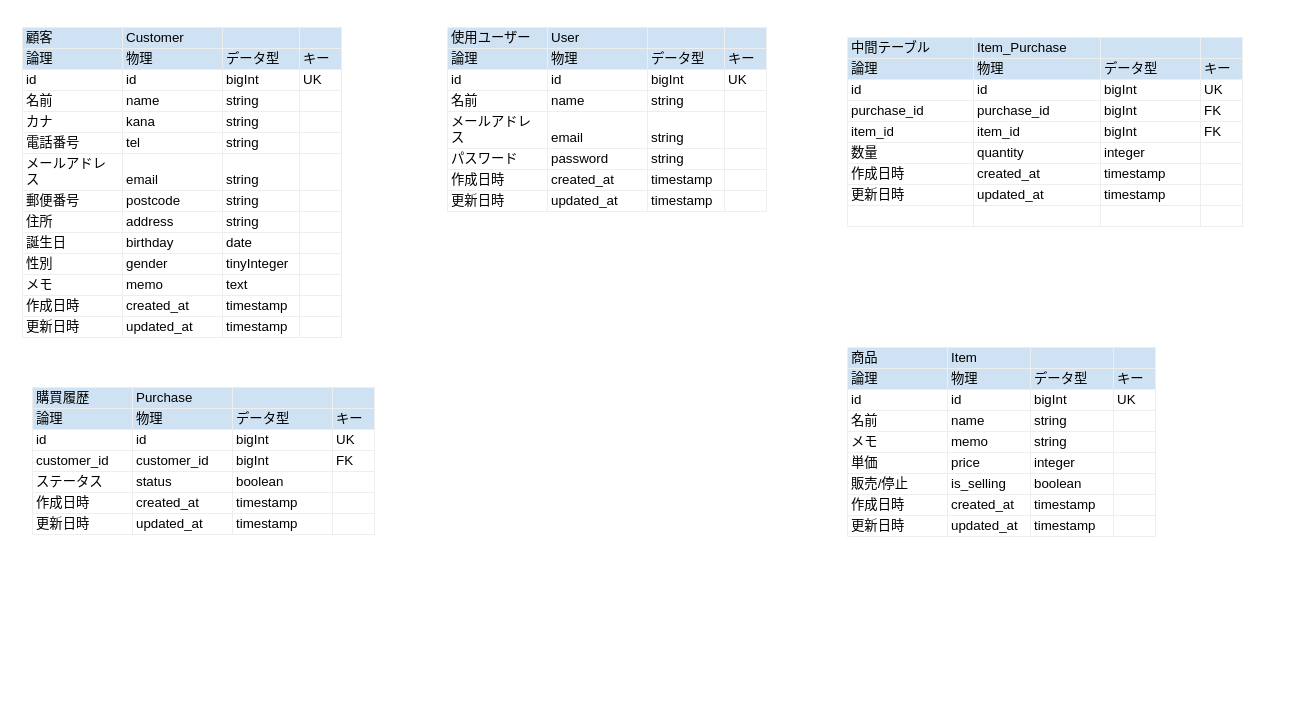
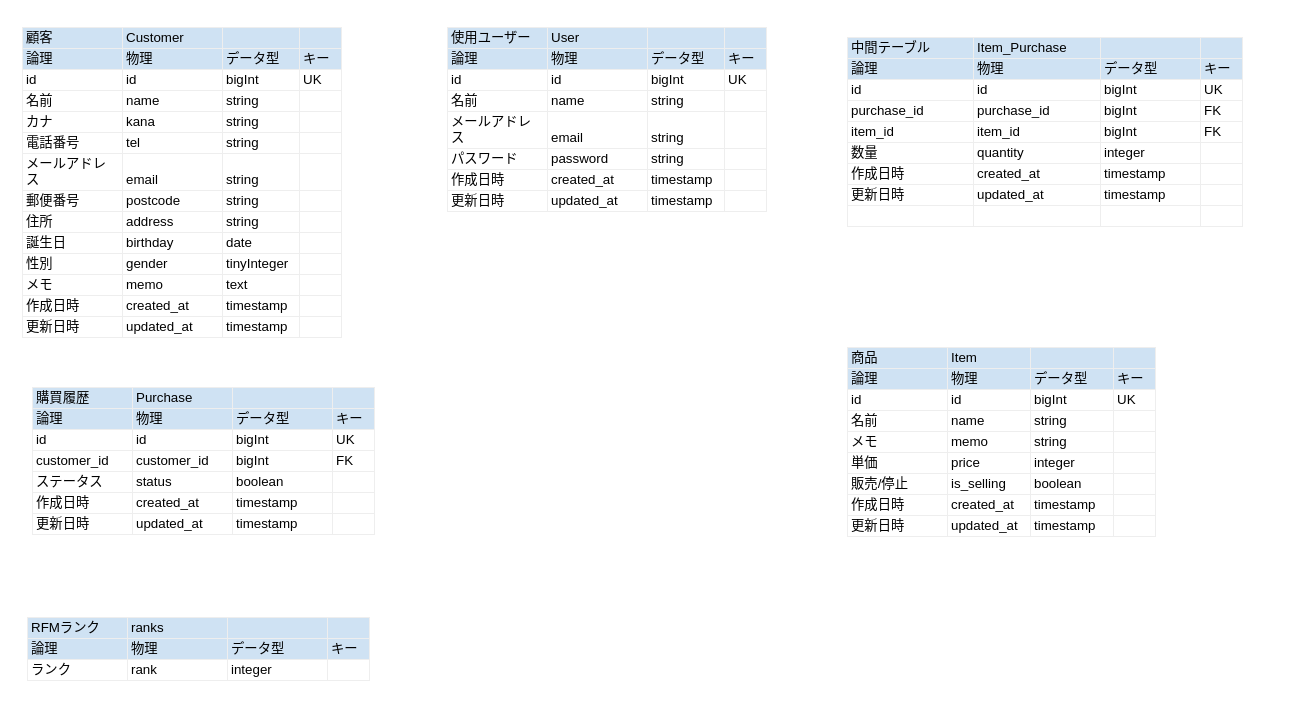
node "RFMランク ranks 論理 物理 データ型 キー ランク rank integer": added
